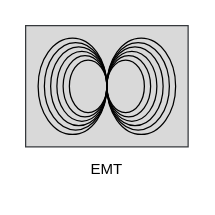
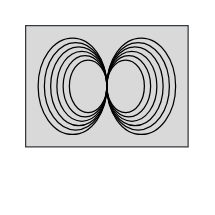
node "EMT": removed
